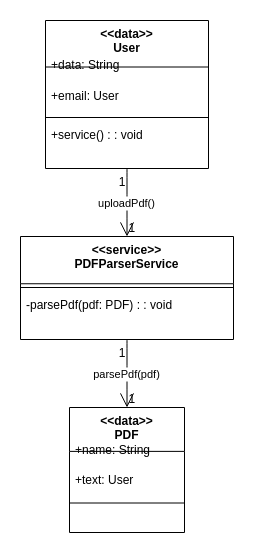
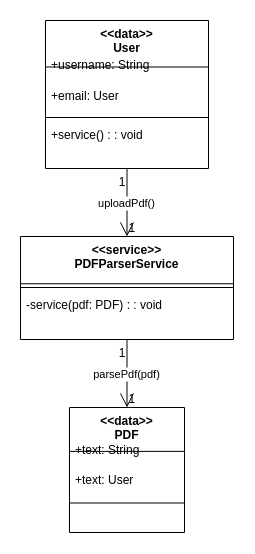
node "+data: String": label "+data: String" -> "+username: String"
node "-parsePdf(pdf: PDF) : : void": label "-parsePdf(pdf: PDF) : : void" -> "-service(pdf: PDF) : : void"
node "+name: String": label "+name: String" -> "+text: String"
